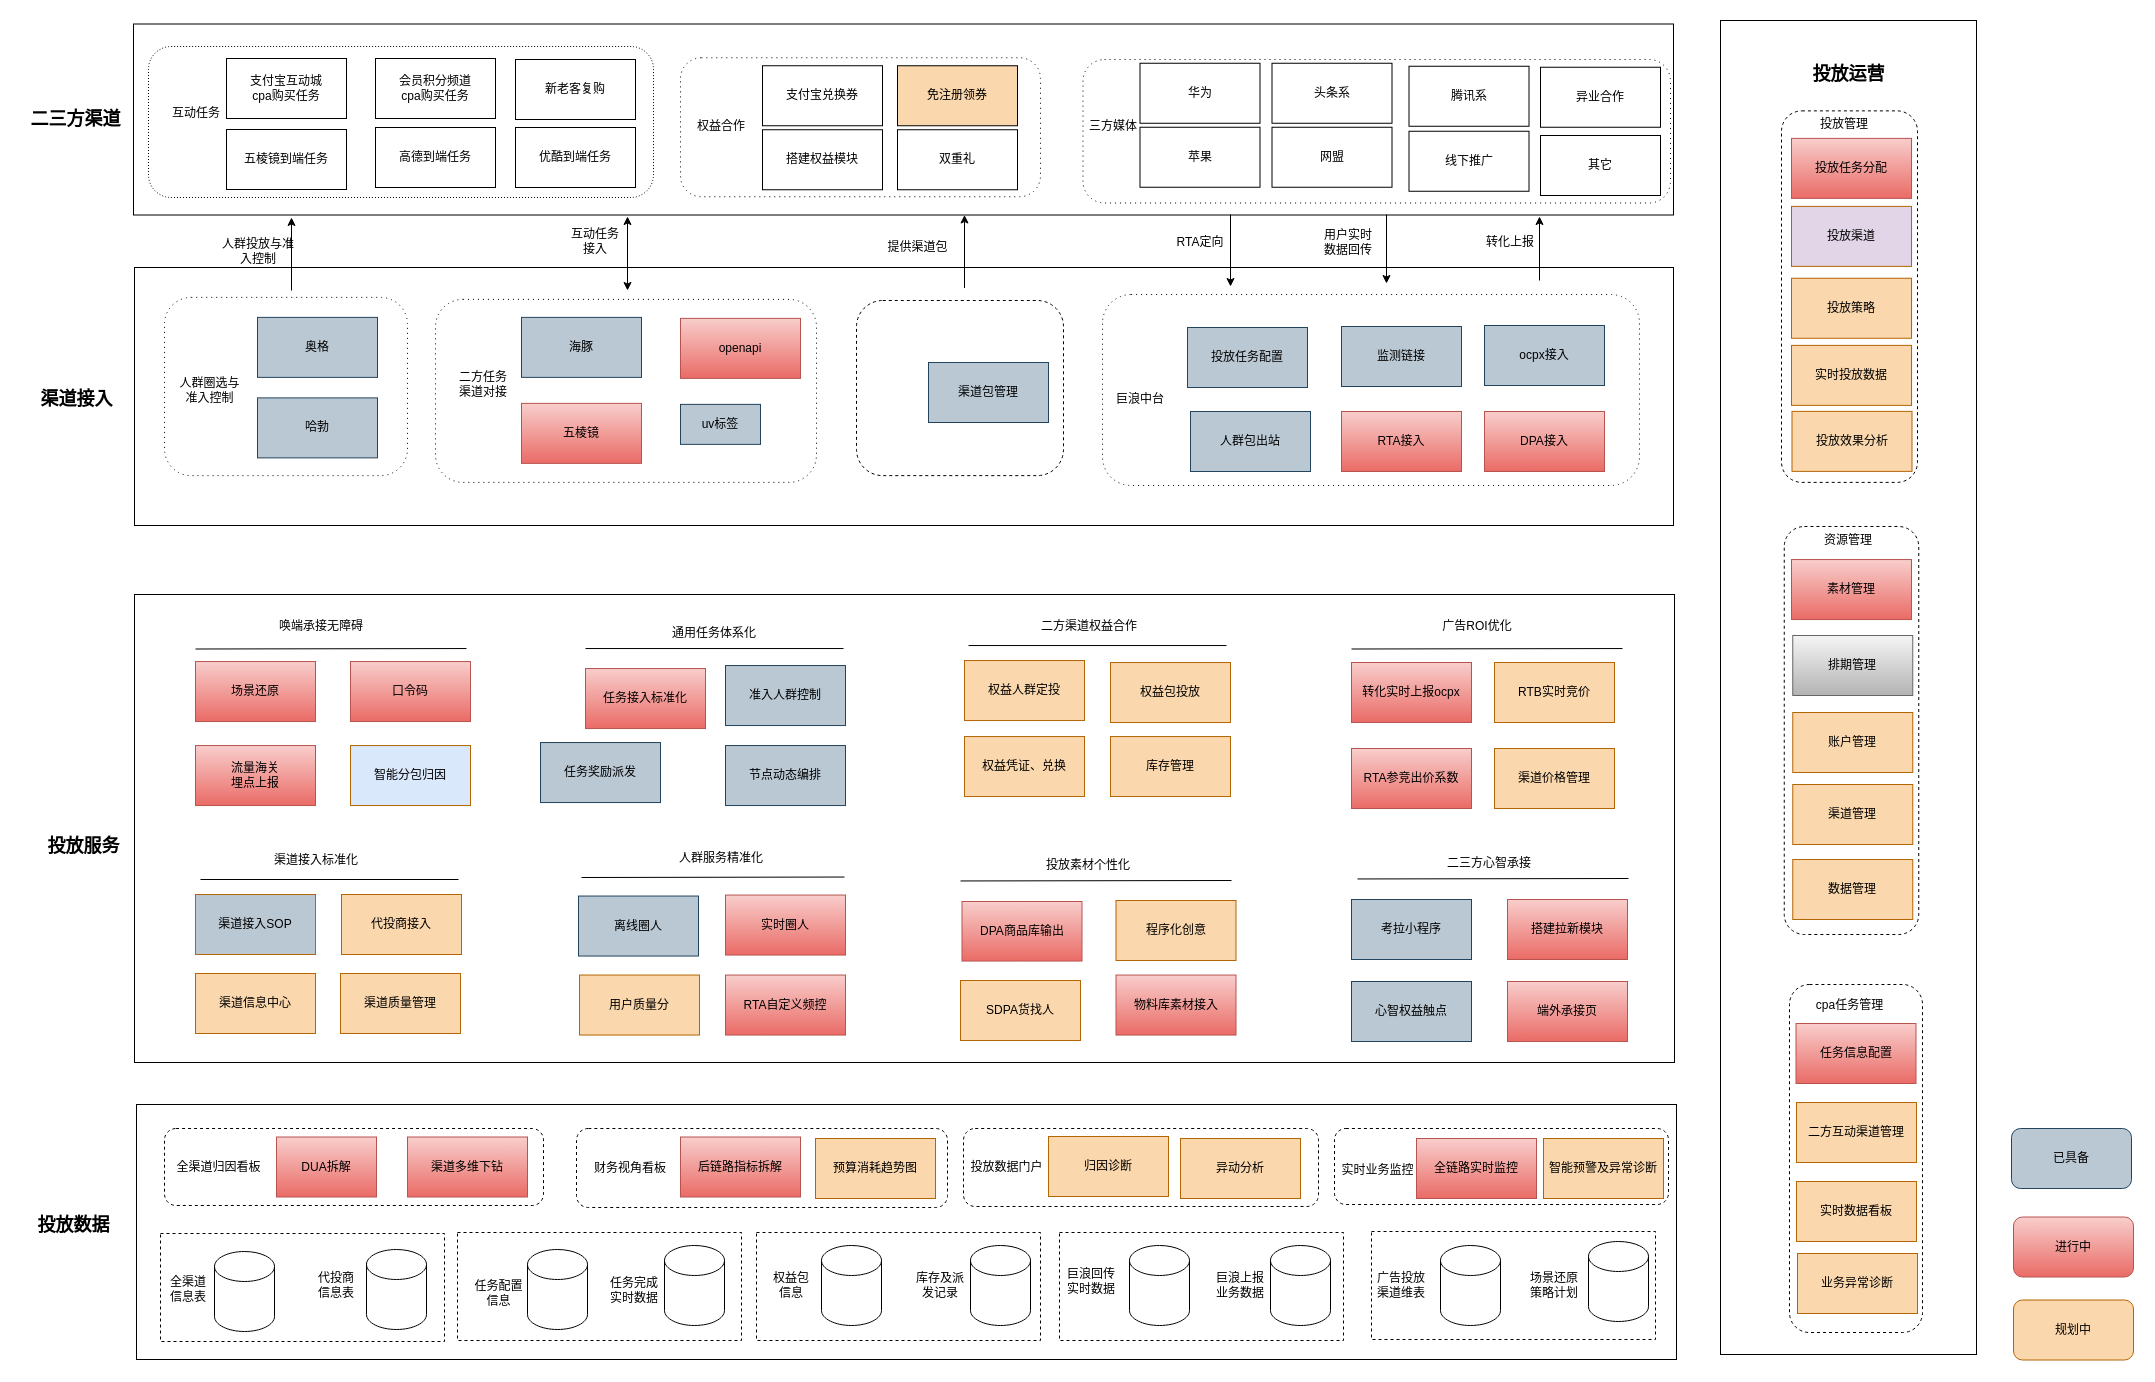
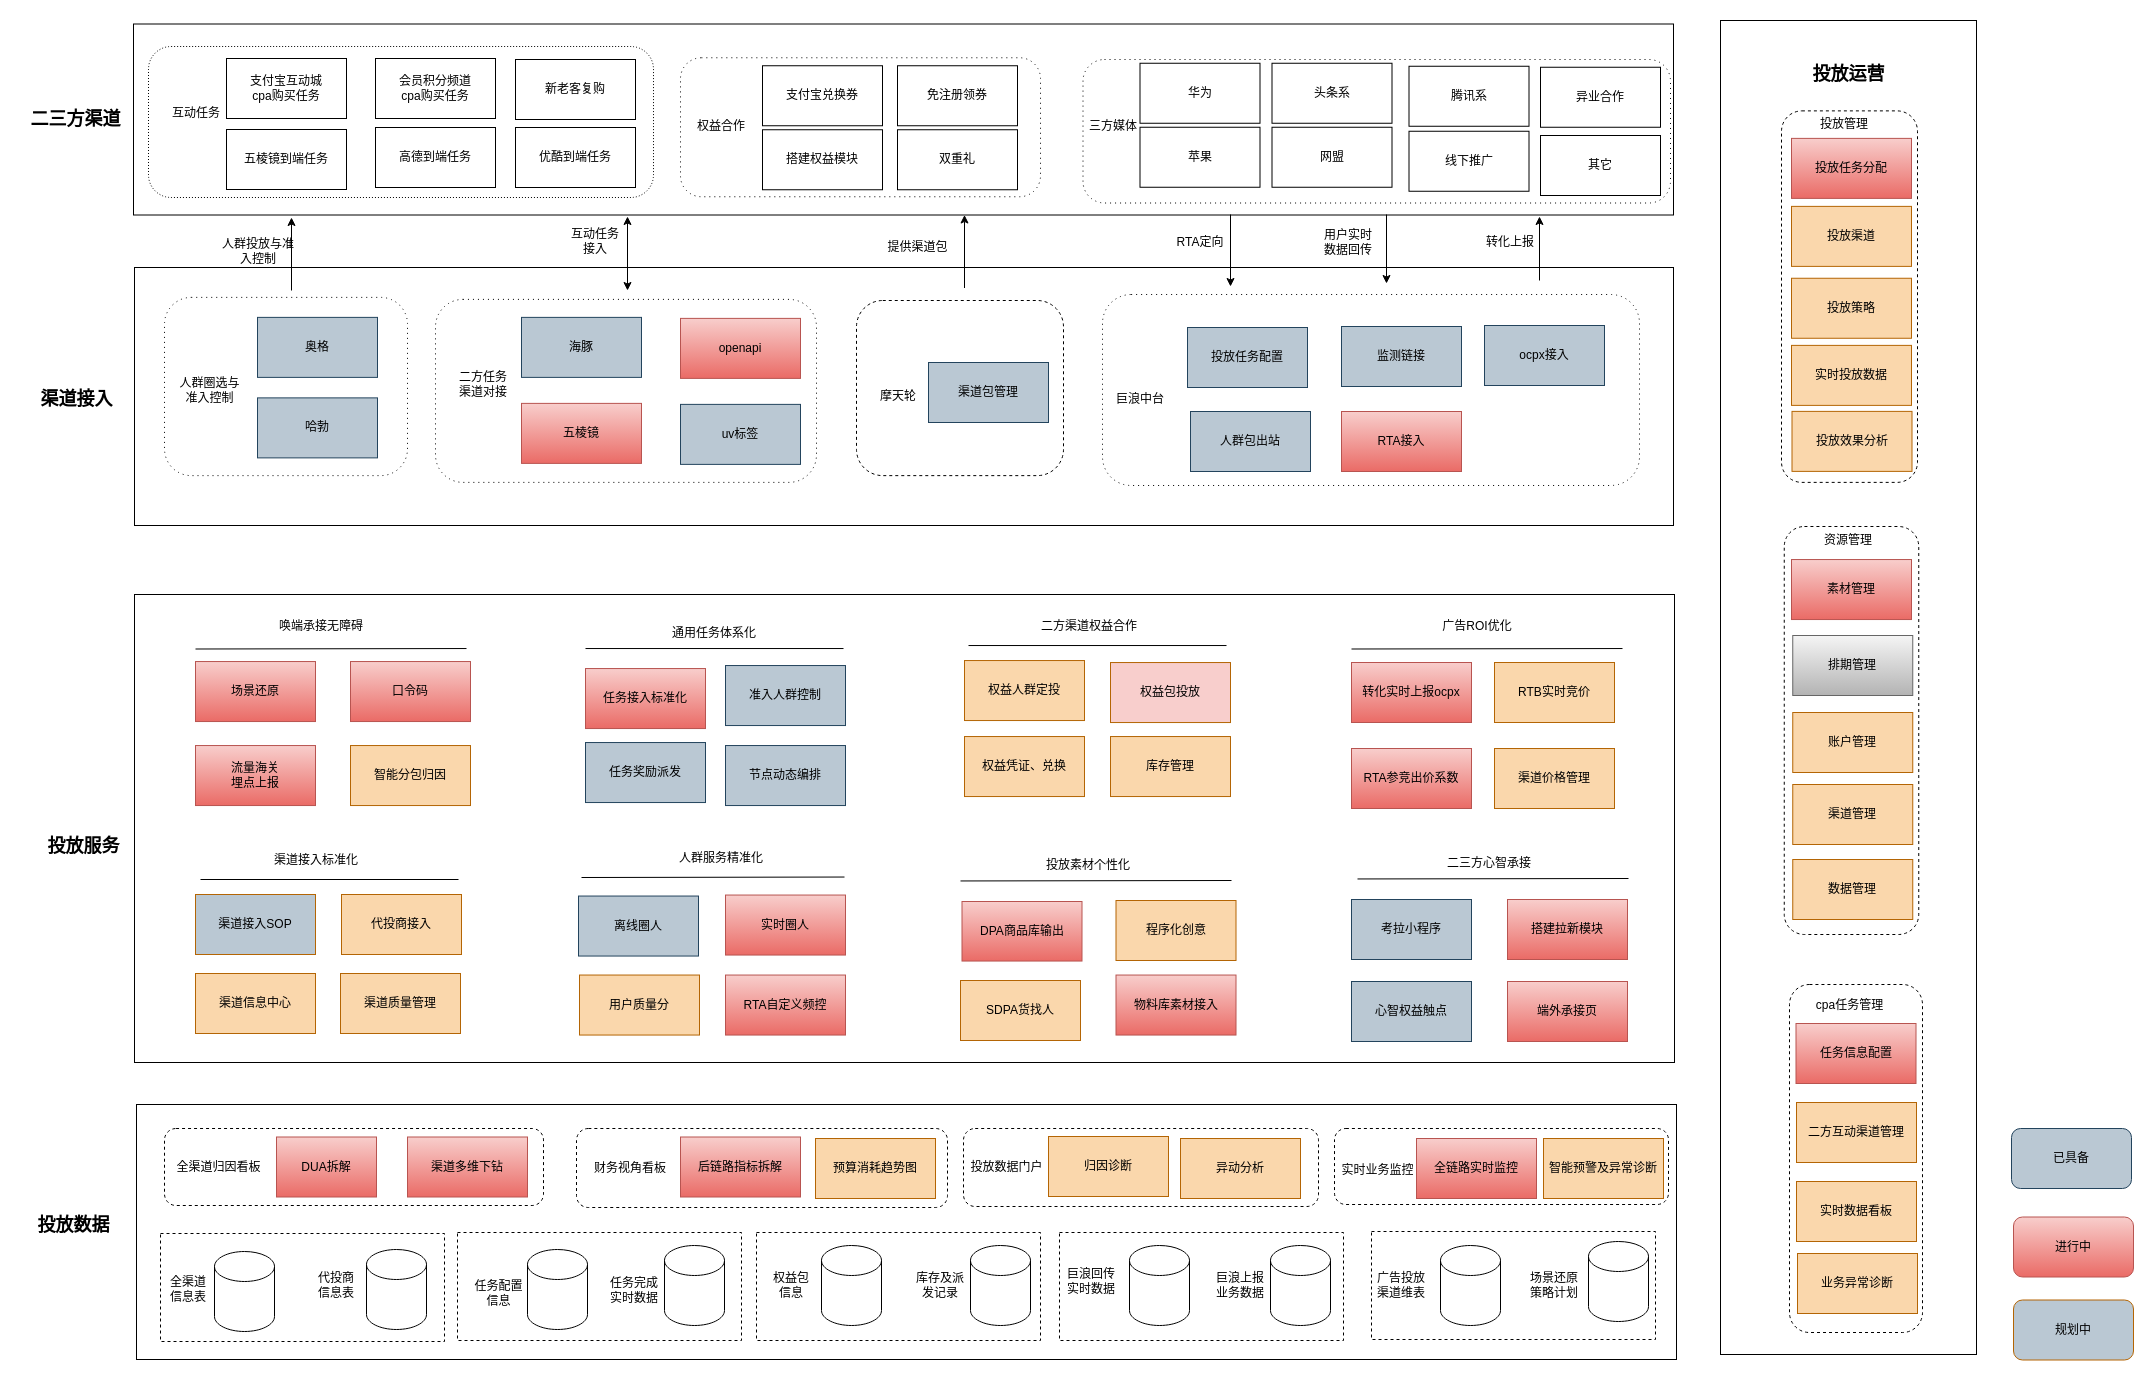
node "免注册领券": fillcolor #fad7ac -> #ffffff
node "投放渠道": fillcolor #e1d5e7 -> #fad7ac
node "摩天轮": added
node "uv标签": size 80x40 -> 120x60
node "DPA接入": removed
node "权益包投放": fillcolor #fad7ac -> #f8cecc
node "任务奖励派发": moved (601, 773) -> (646, 773)
node "智能分包归因": fillcolor #dae8fc -> #fad7ac
node "规划中": fillcolor #fad7ac -> #bac8d3
